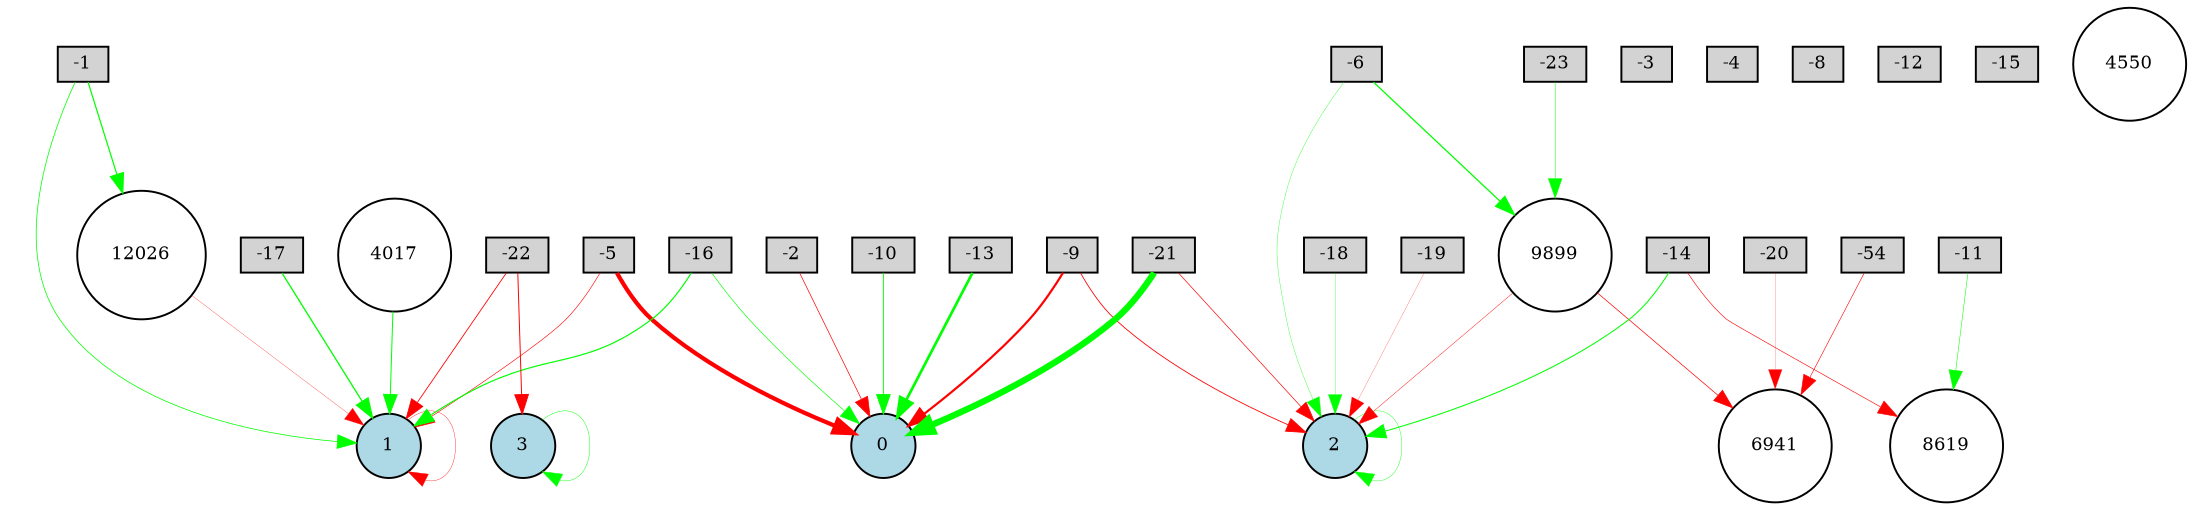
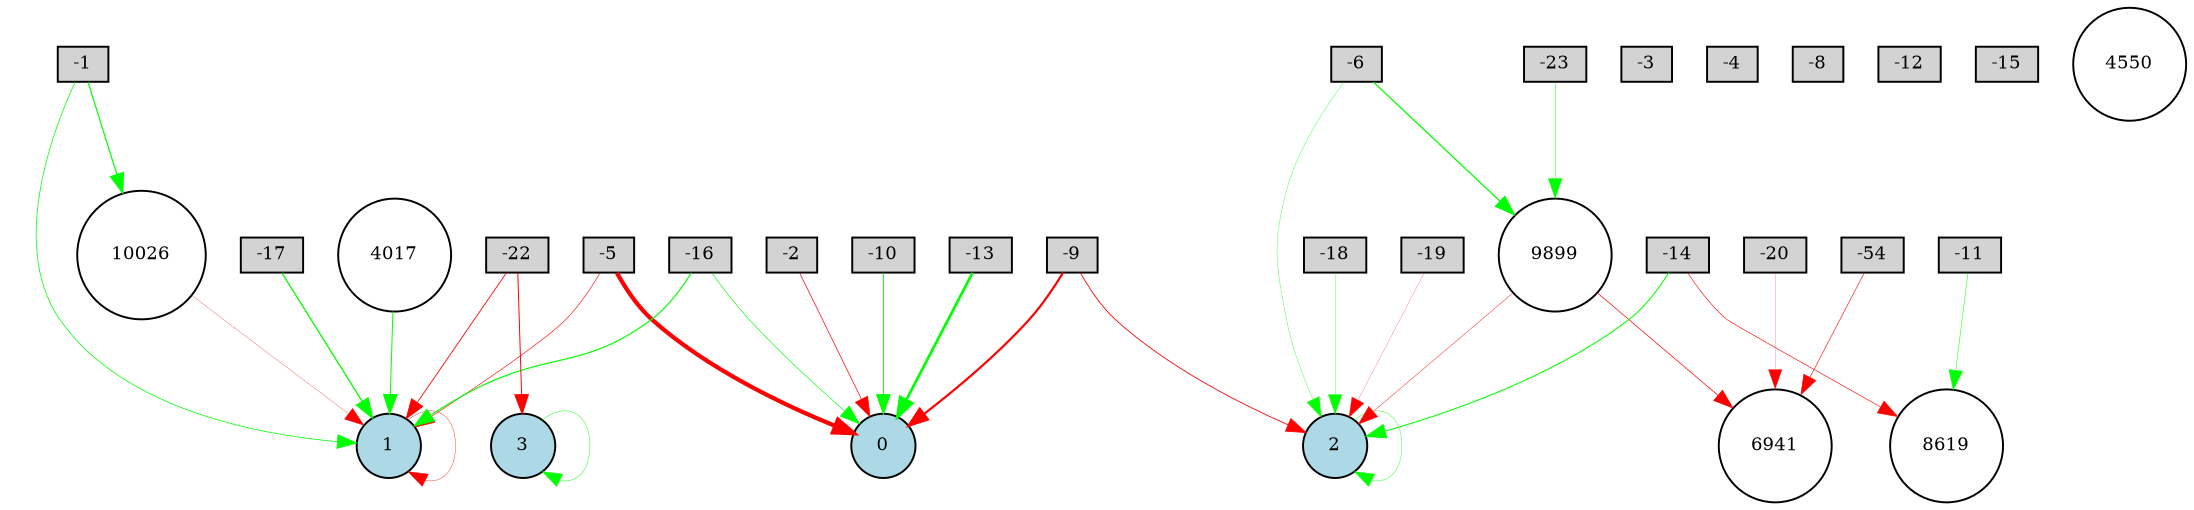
node "12026": label "12026" -> "10026"
node "-21": removed
